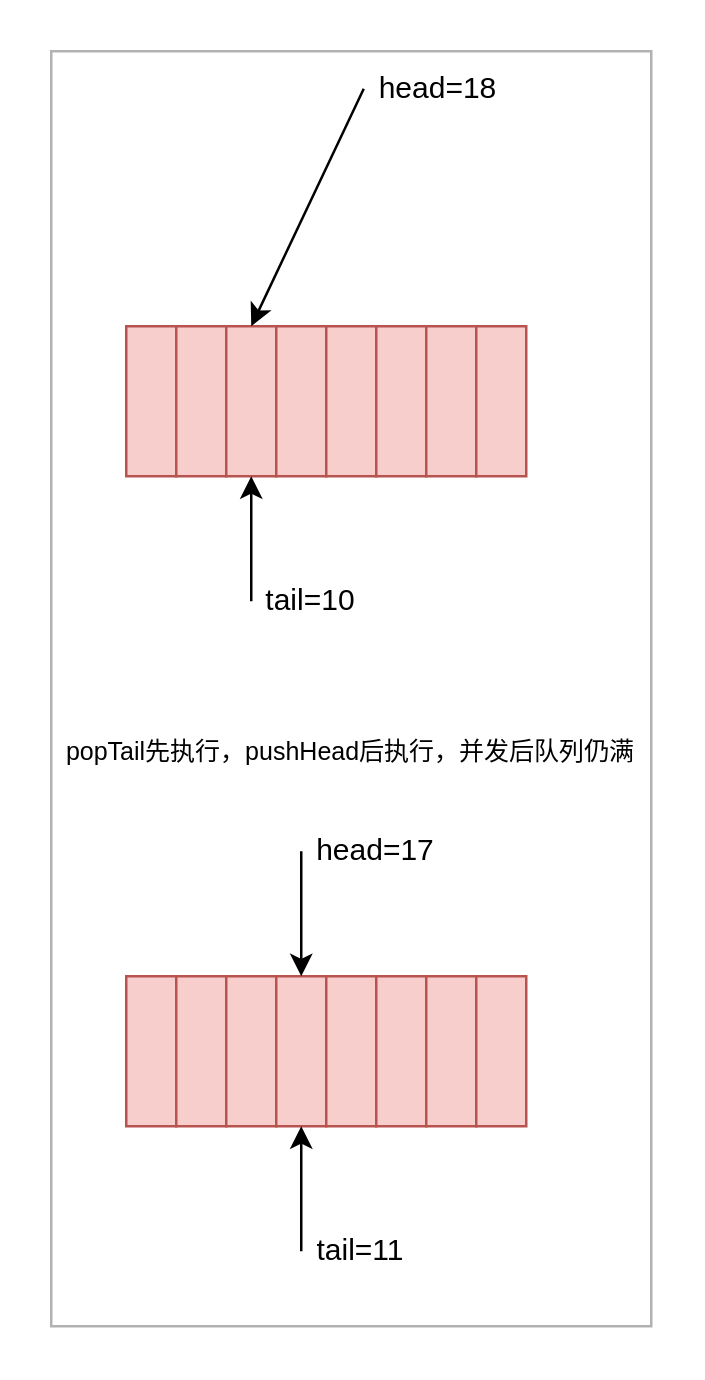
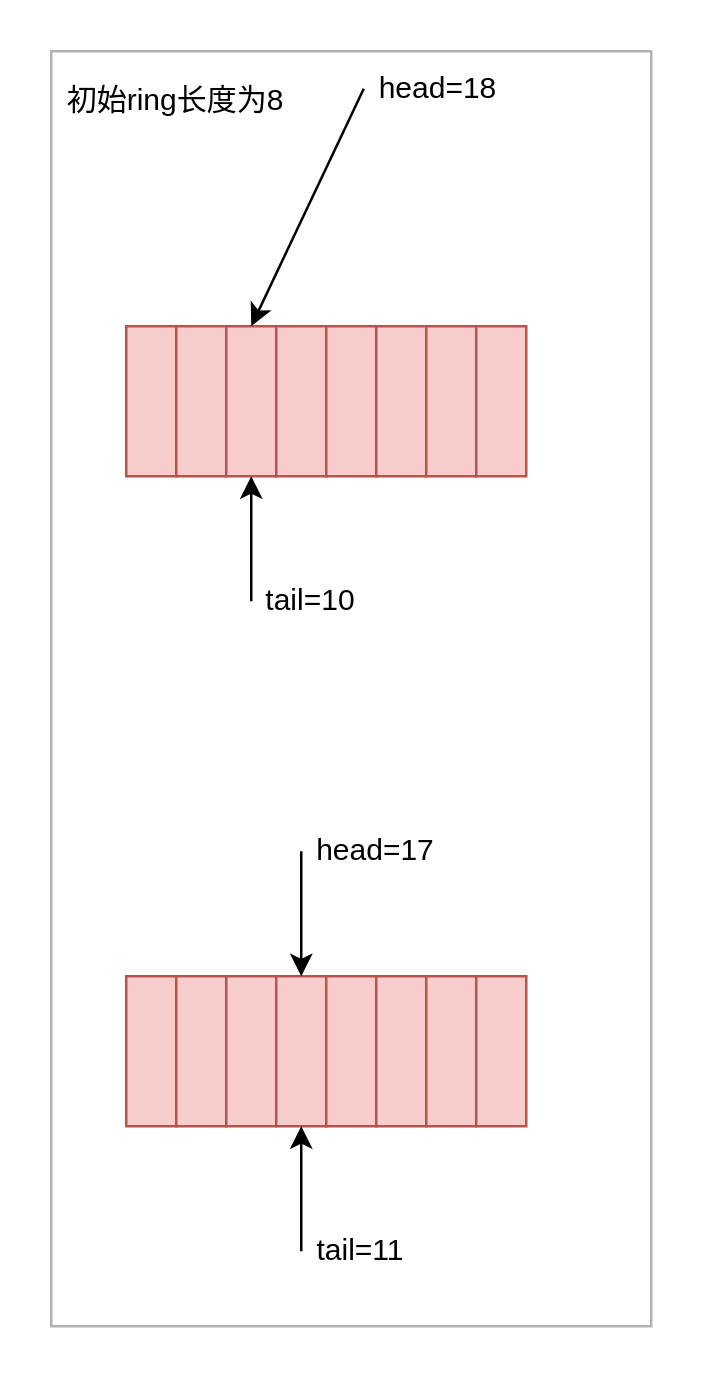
node "初始ring长度为8": added
node "popTail先执行，pushHead后执行，并发后队列仍满": removed
